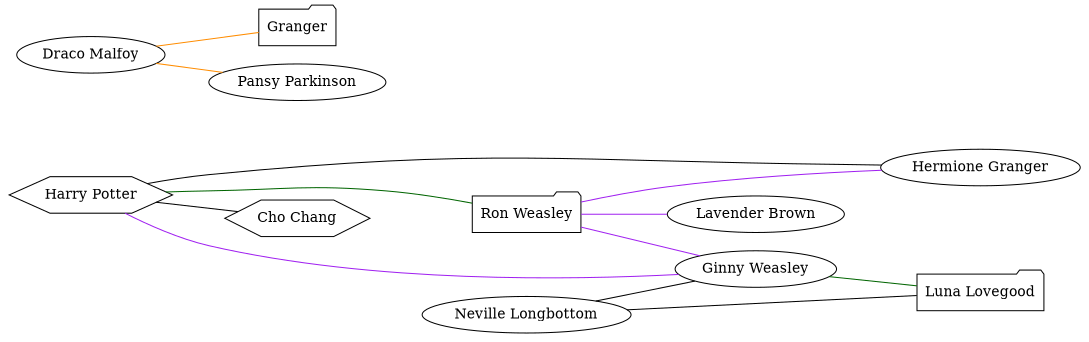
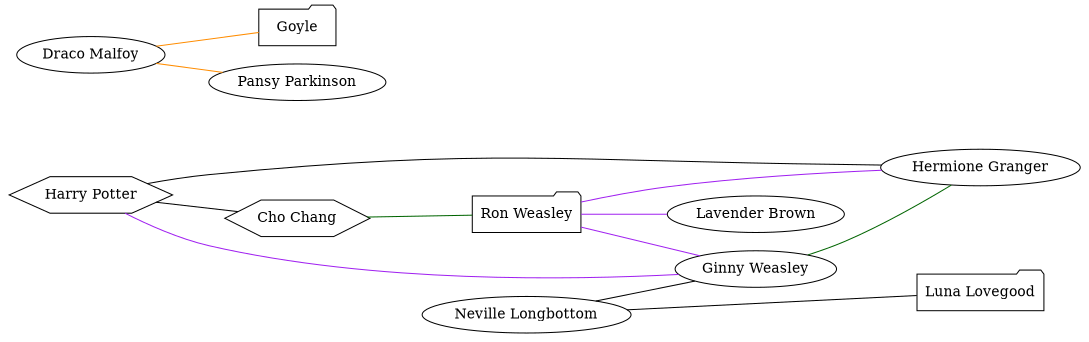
node "Granger": label "Granger" -> "Goyle"
edge "Harry Potter" -- "Ron Weasley": now "Cho Chang" -- "Ron Weasley"
edge "Ginny Weasley" -- "Luna Lovegood": now "Ginny Weasley" -- "Hermione Granger"
